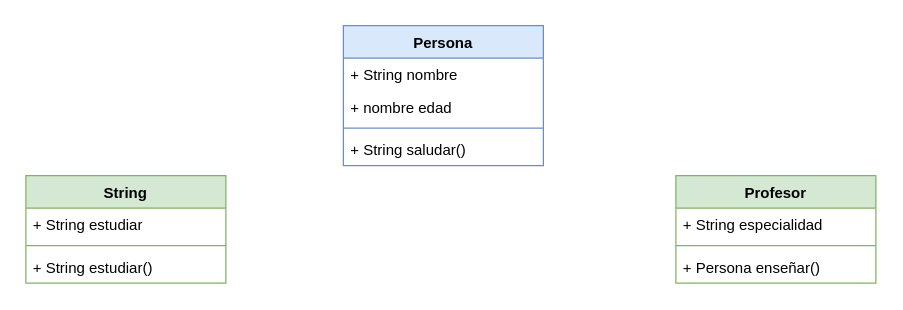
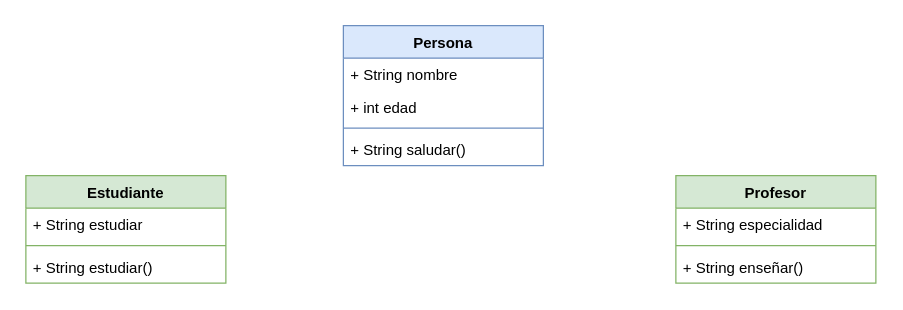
node "+ nombre edad": label "+ nombre edad" -> "+ int edad"
node "String": label "String" -> "Estudiante"
node "+ Persona enseñar()": label "+ Persona enseñar()" -> "+ String enseñar()"
